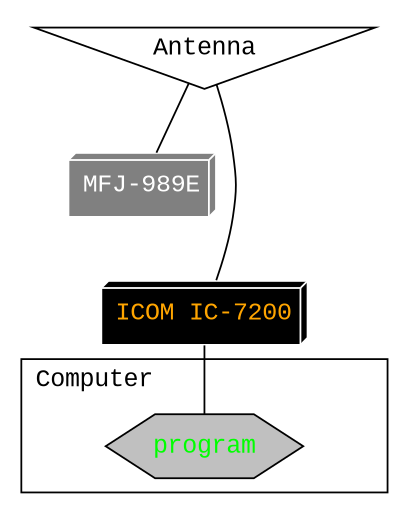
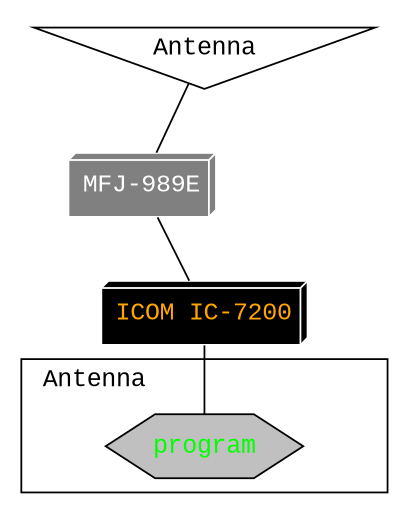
edge "Antenna" -- "ICOM IC-7200": now "MFJ-989E" -- "ICOM IC-7200"
cluster "Computer               ": label "Computer               " -> "Antenna               "
